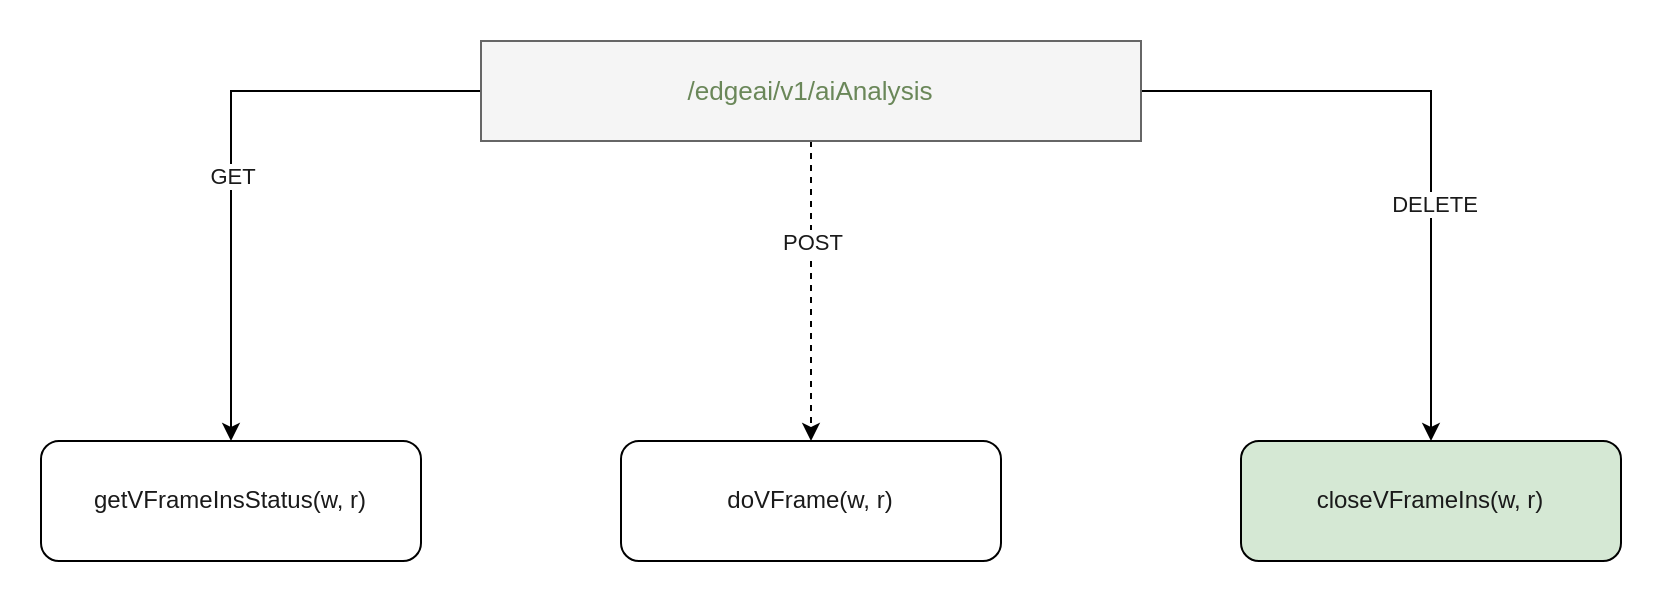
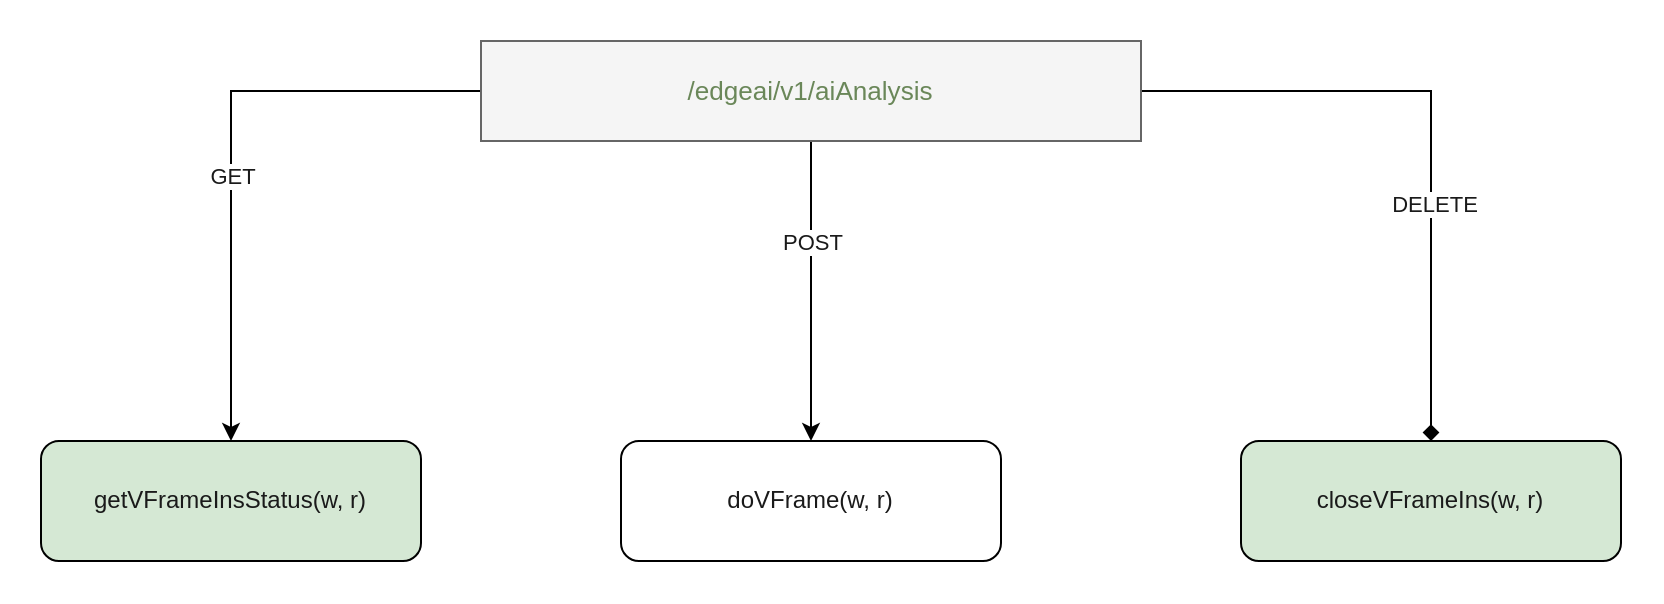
edge "/edgeai/v1/aiAnalysis" -> "doVFrame(w, r)": style dashed -> solid
edge "/edgeai/v1/aiAnalysis" -> "closeVFrameIns(w, r)": arrowhead classic -> diamond
node "getVFrameInsStatus(w, r)": fillcolor #ffffff -> #d5e8d4
